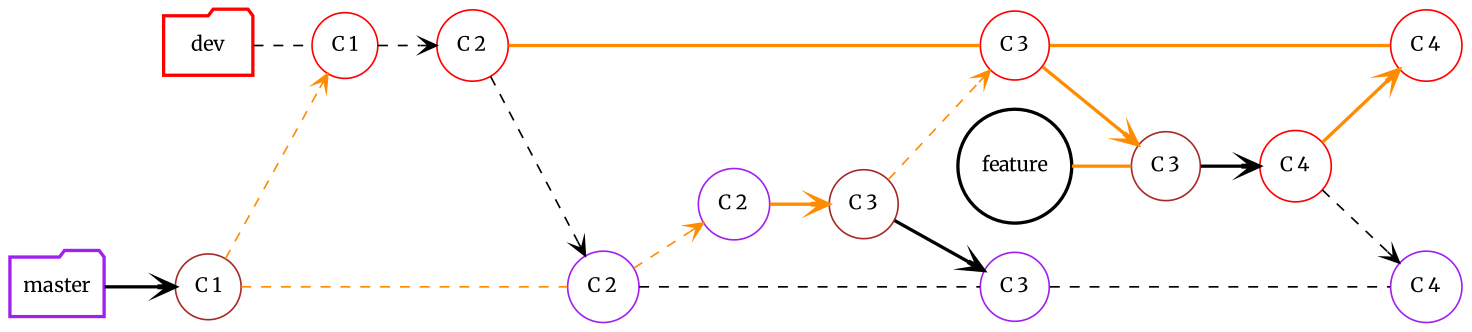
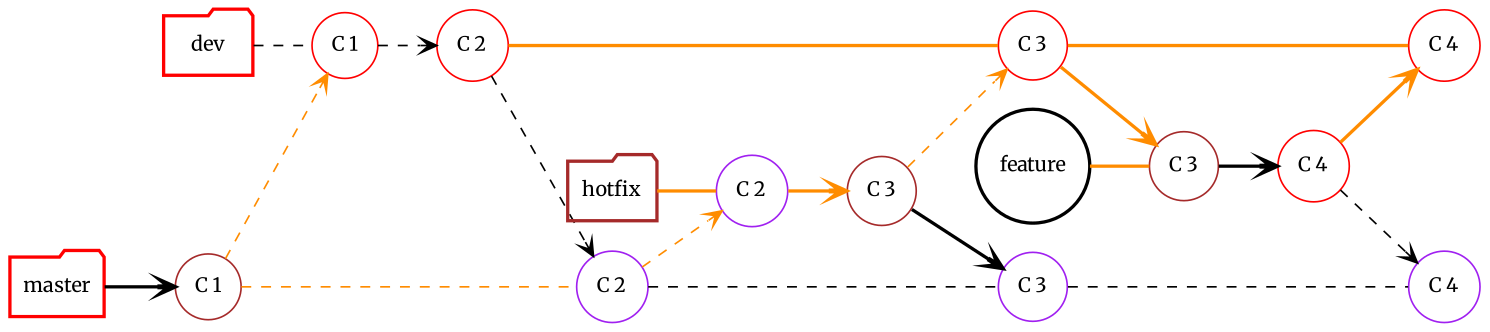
node "hotfix": added
node "master": color purple -> red
